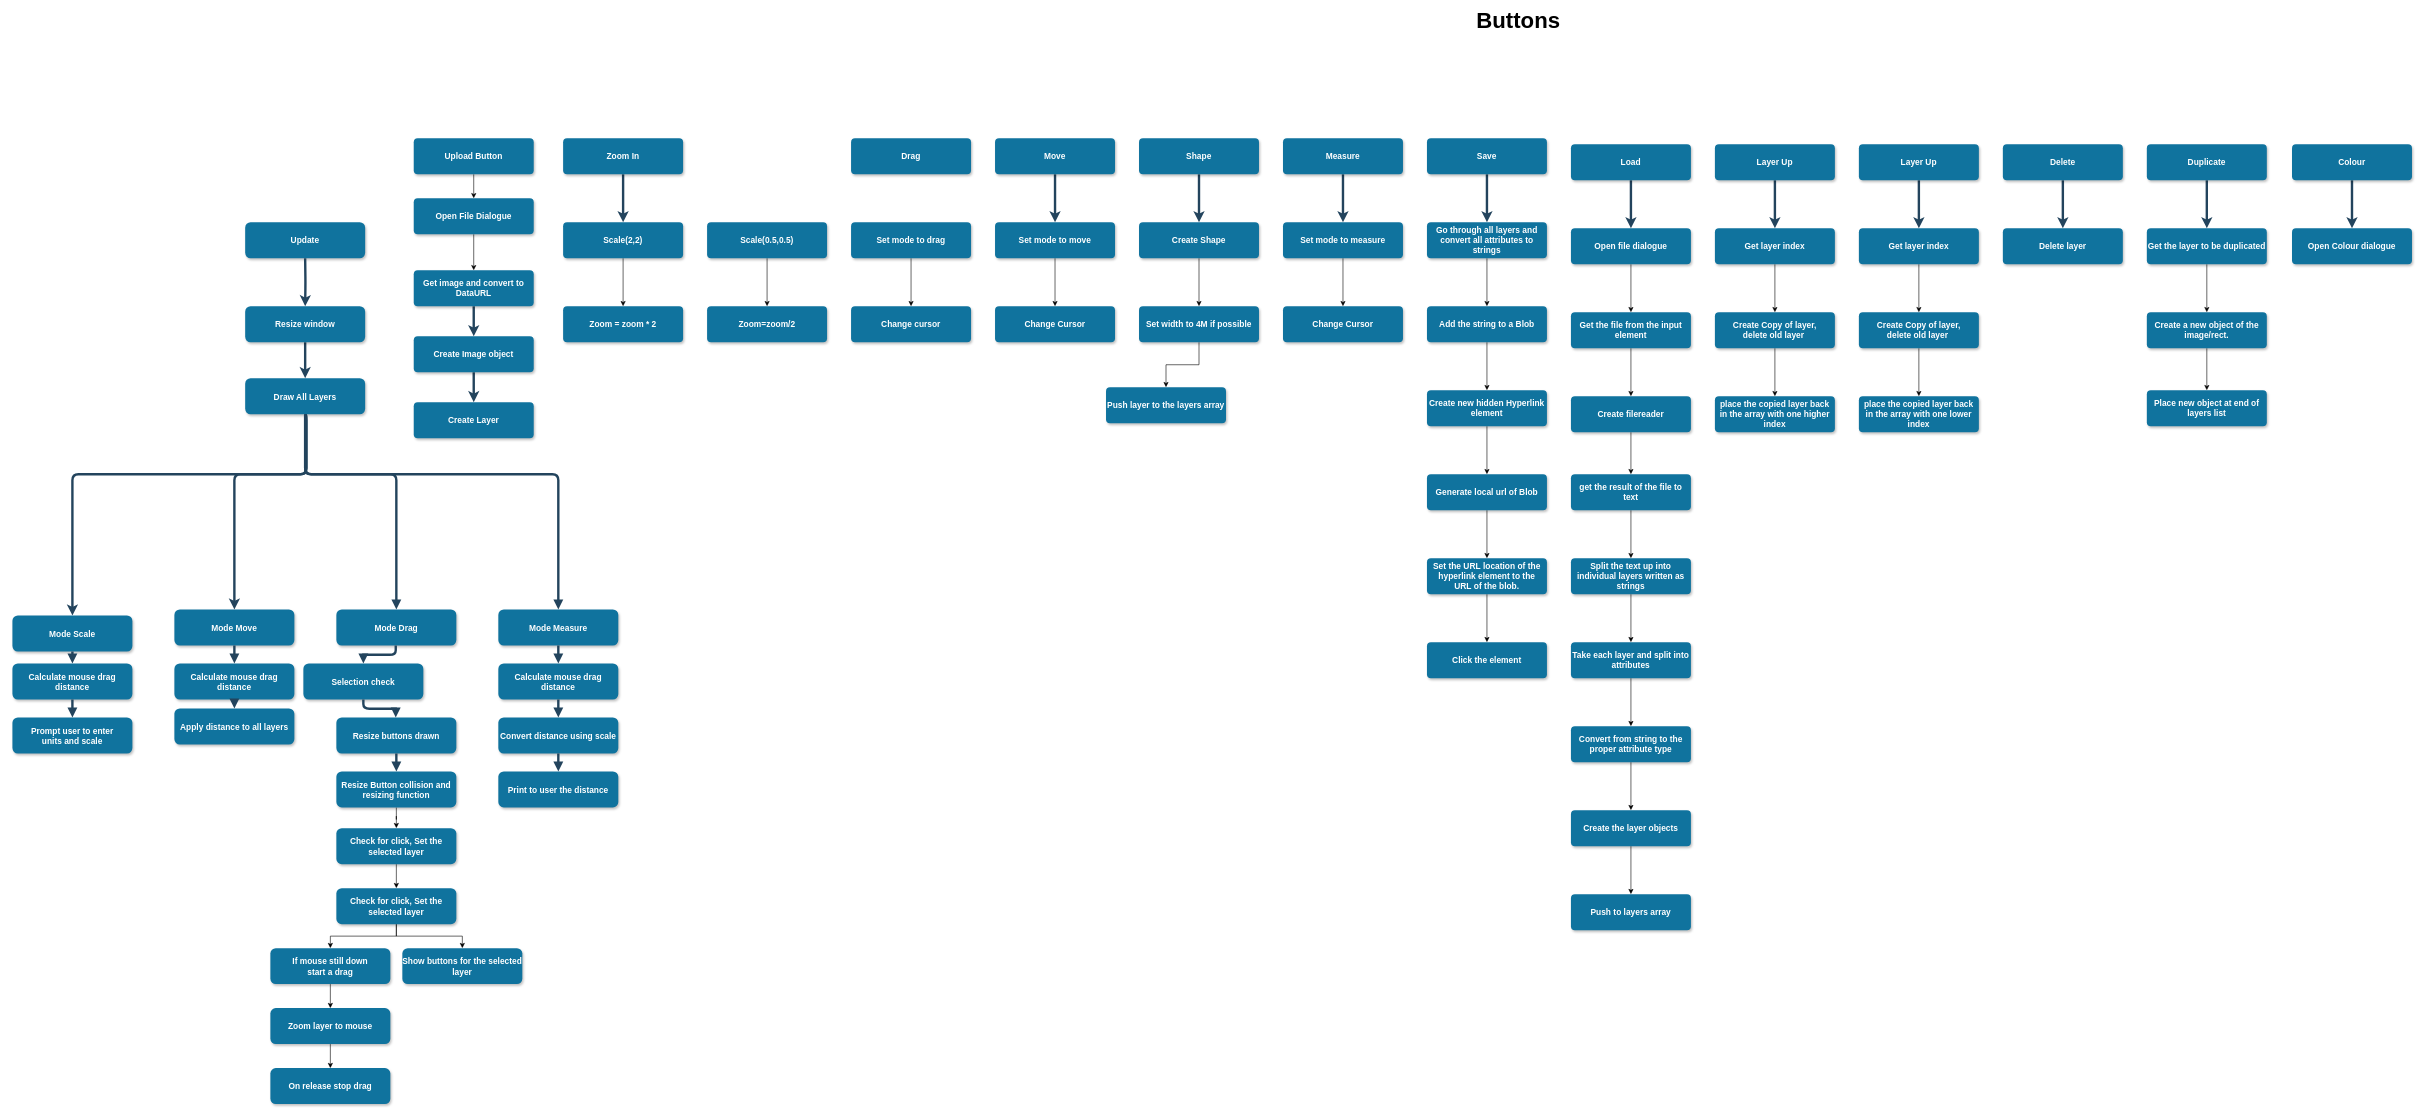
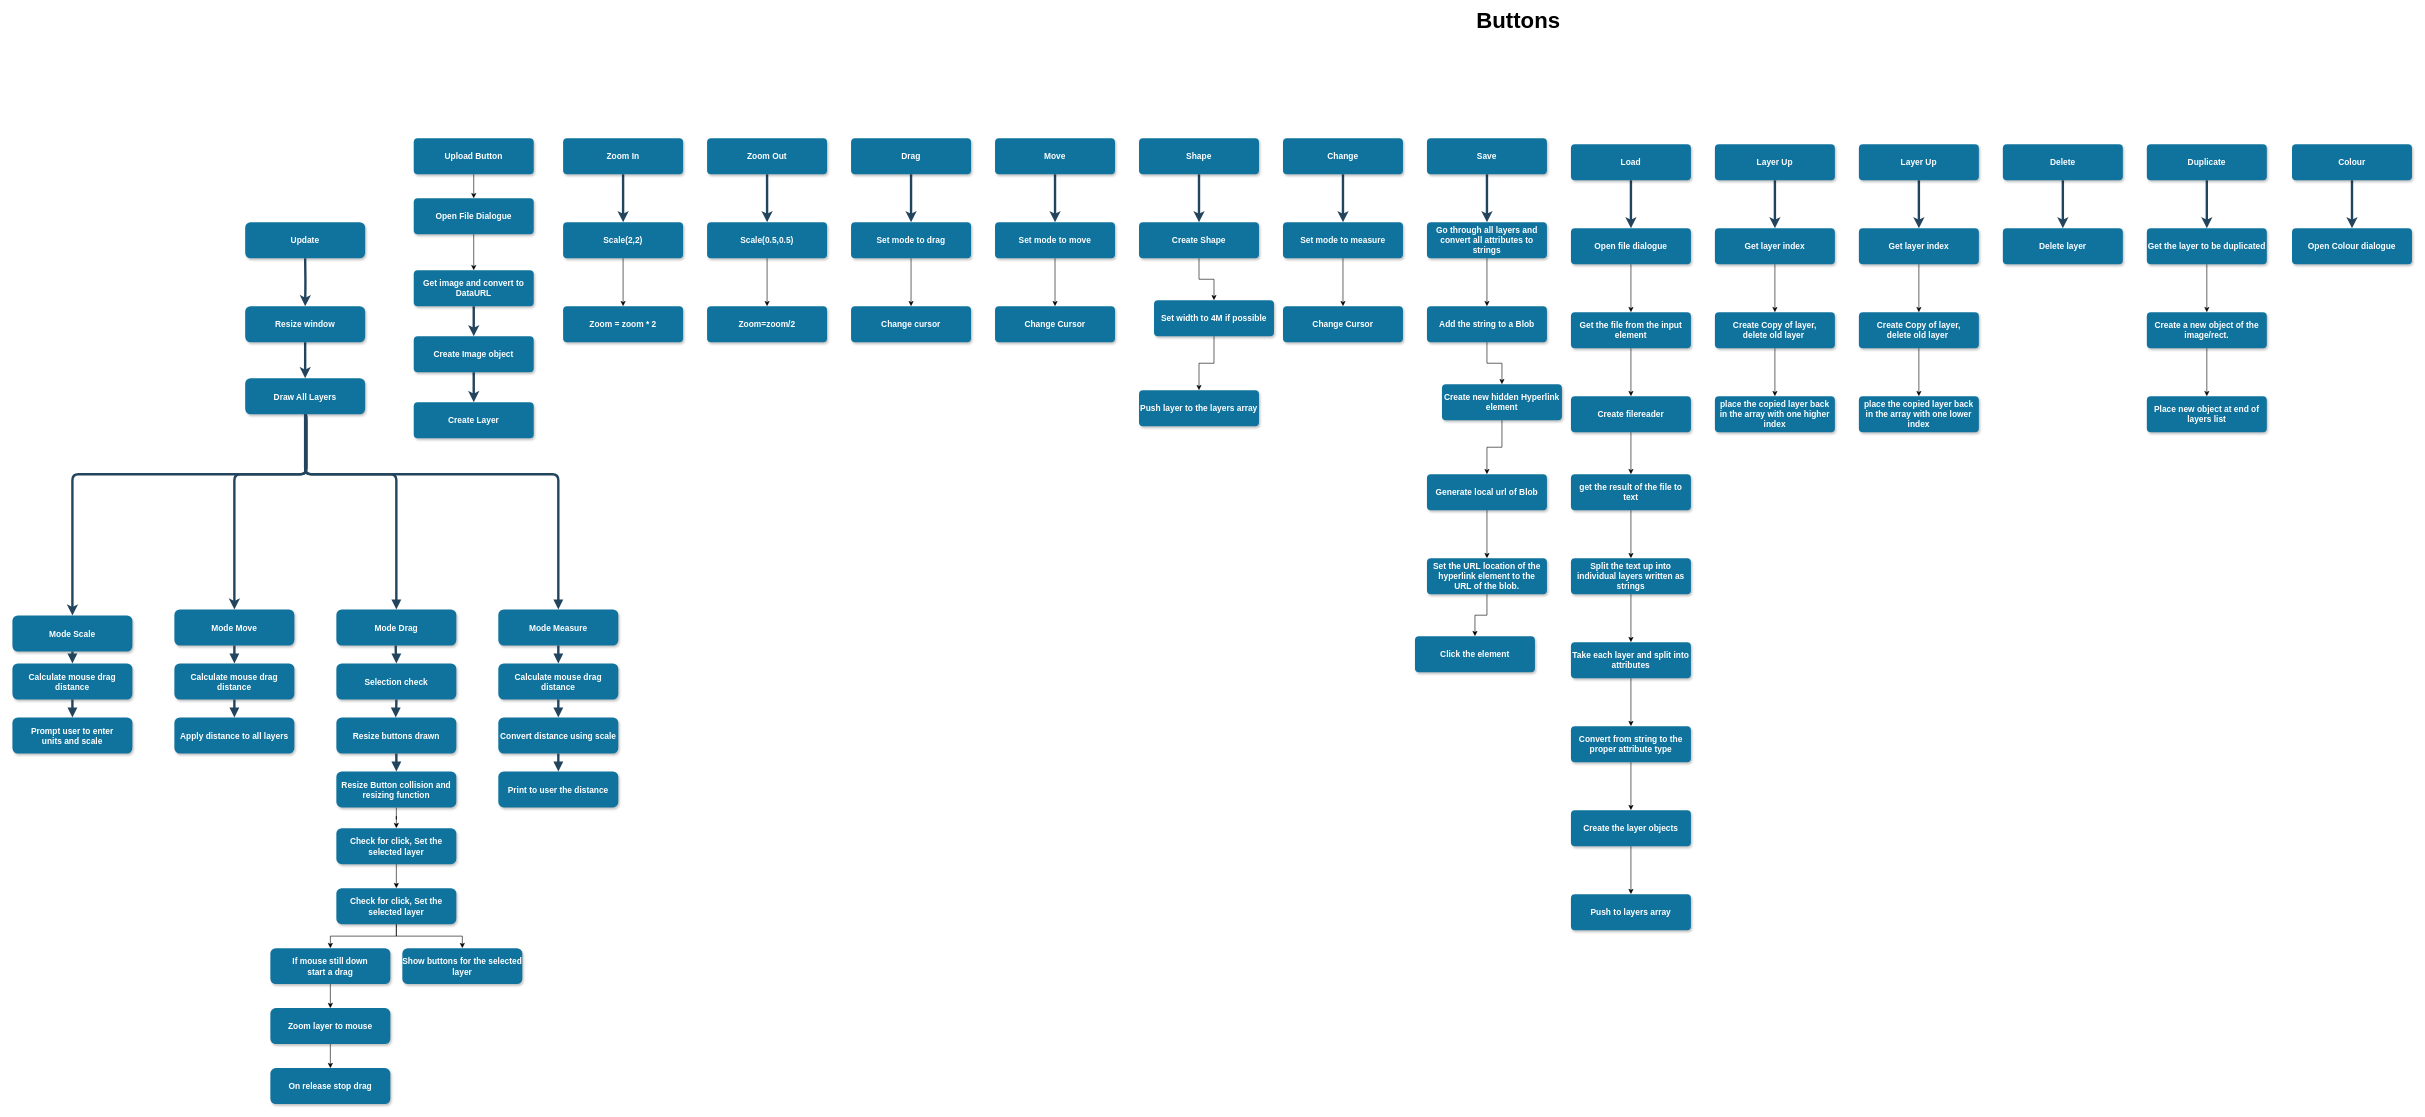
node "Zoom Out": added
node "Measure": label "Measure" -> "Change"
edge "Zoom Out" -> "Scale(0.5,0.5)": added
edge "Drag" -> "Set mode to drag": added
node "Set width to 4M if possible": moved (1199, 324) -> (1214, 318)
node "Push layer to the layers array": moved (1166, 405) -> (1199, 408)
node "Create new hidden Hyperlink element": moved (1487, 408) -> (1502, 402)
node "Place new object at end of layers list": moved (2207, 408) -> (2207, 414)
node "Click the element": moved (1487, 660) -> (1475, 654)
node "Selection check": moved (363, 682) -> (396, 682)
node "Apply distance to all layers": moved (234, 727) -> (234, 736)
